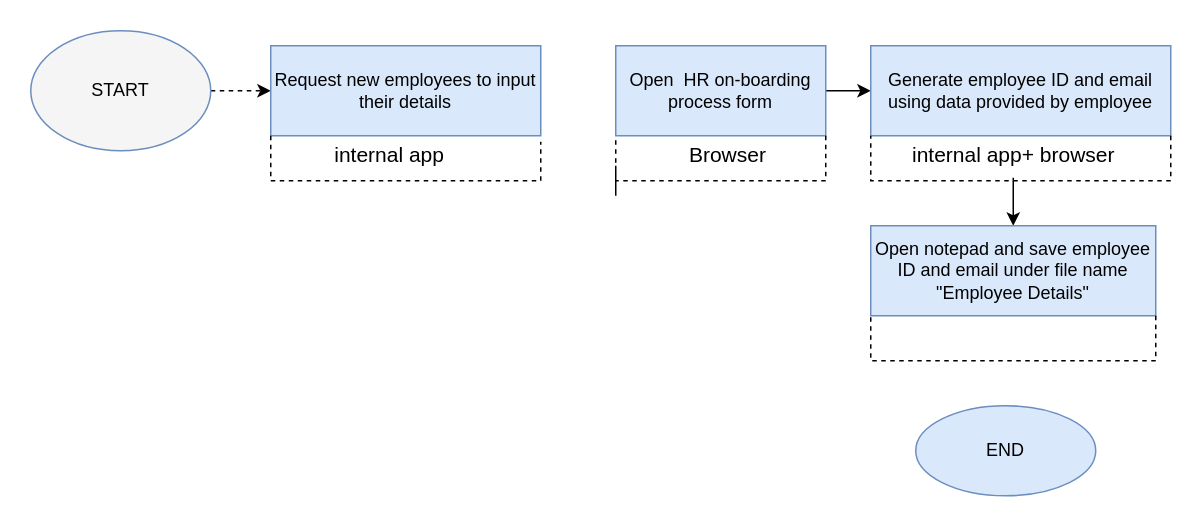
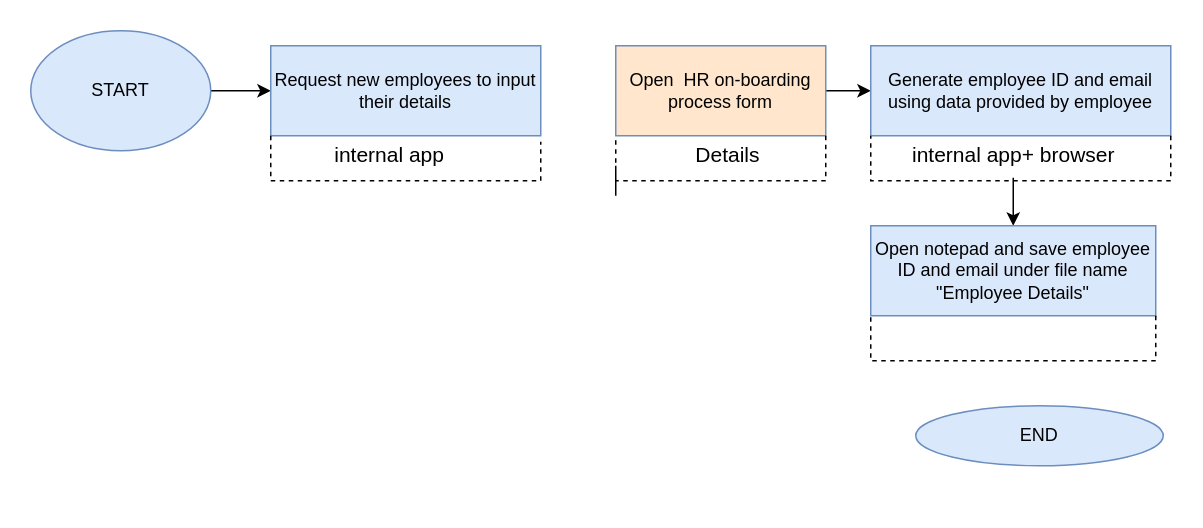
node "START": fillcolor #f5f5f5 -> #dae8fc
edge "START" -> "Request new employees to input their details": style dashed -> solid
node "Open HR on-boarding process form": fillcolor #dae8fc -> #ffe6cc
node "Browser": label "Browser" -> "Details"
node "END": size 180x90 -> 248x60
